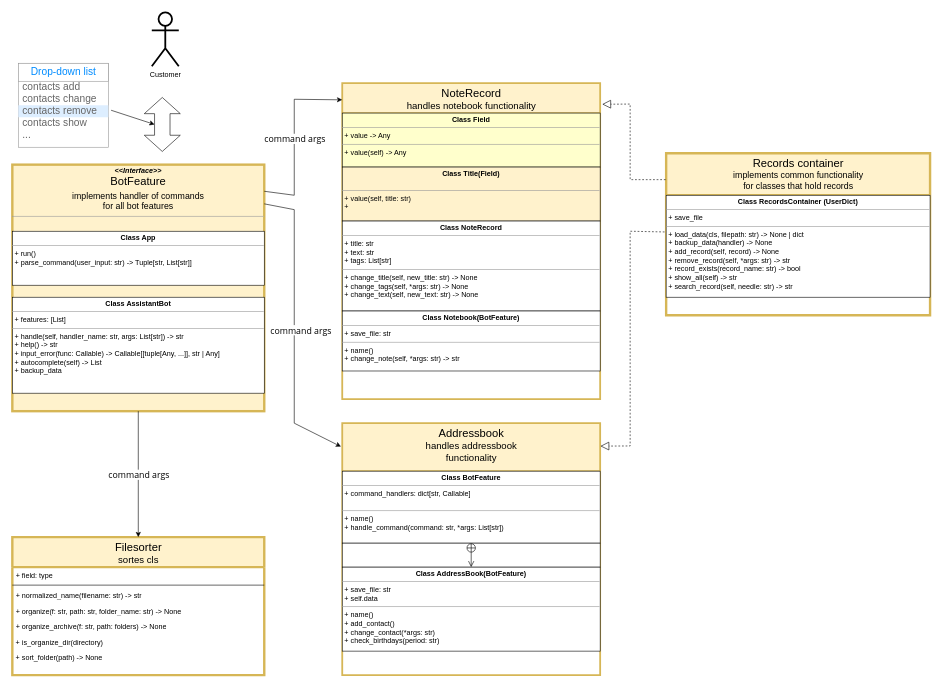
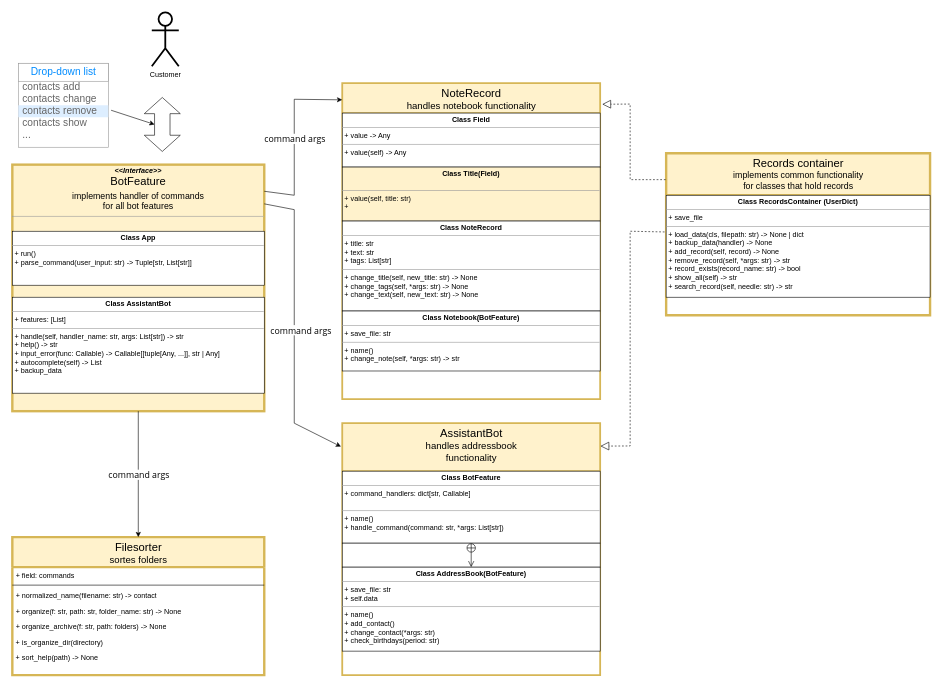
node "Class Field + value -> Any + value(self) -> Any": fillcolor #ffffcc -> #ffffff
node "Addressbook handles addressbook functionality": label "Addressbook handles addressbook functionality" -> "AssistantBot handles addressbook functionality"
node "Filesorter sortes cls": label "Filesorter sortes cls" -> "Filesorter sortes folders"
node "+ field: type": label "+ field: type" -> "+ field: commands"
node "+ normalized_name(filename: str) -> str": label "+ normalized_name(filename: str) -> str" -> "+ normalized_name(filename: str) -> contact"
node "+ sort_folder(path) -> None": label "+ sort_folder(path) -> None" -> "+ sort_help(path) -> None"
